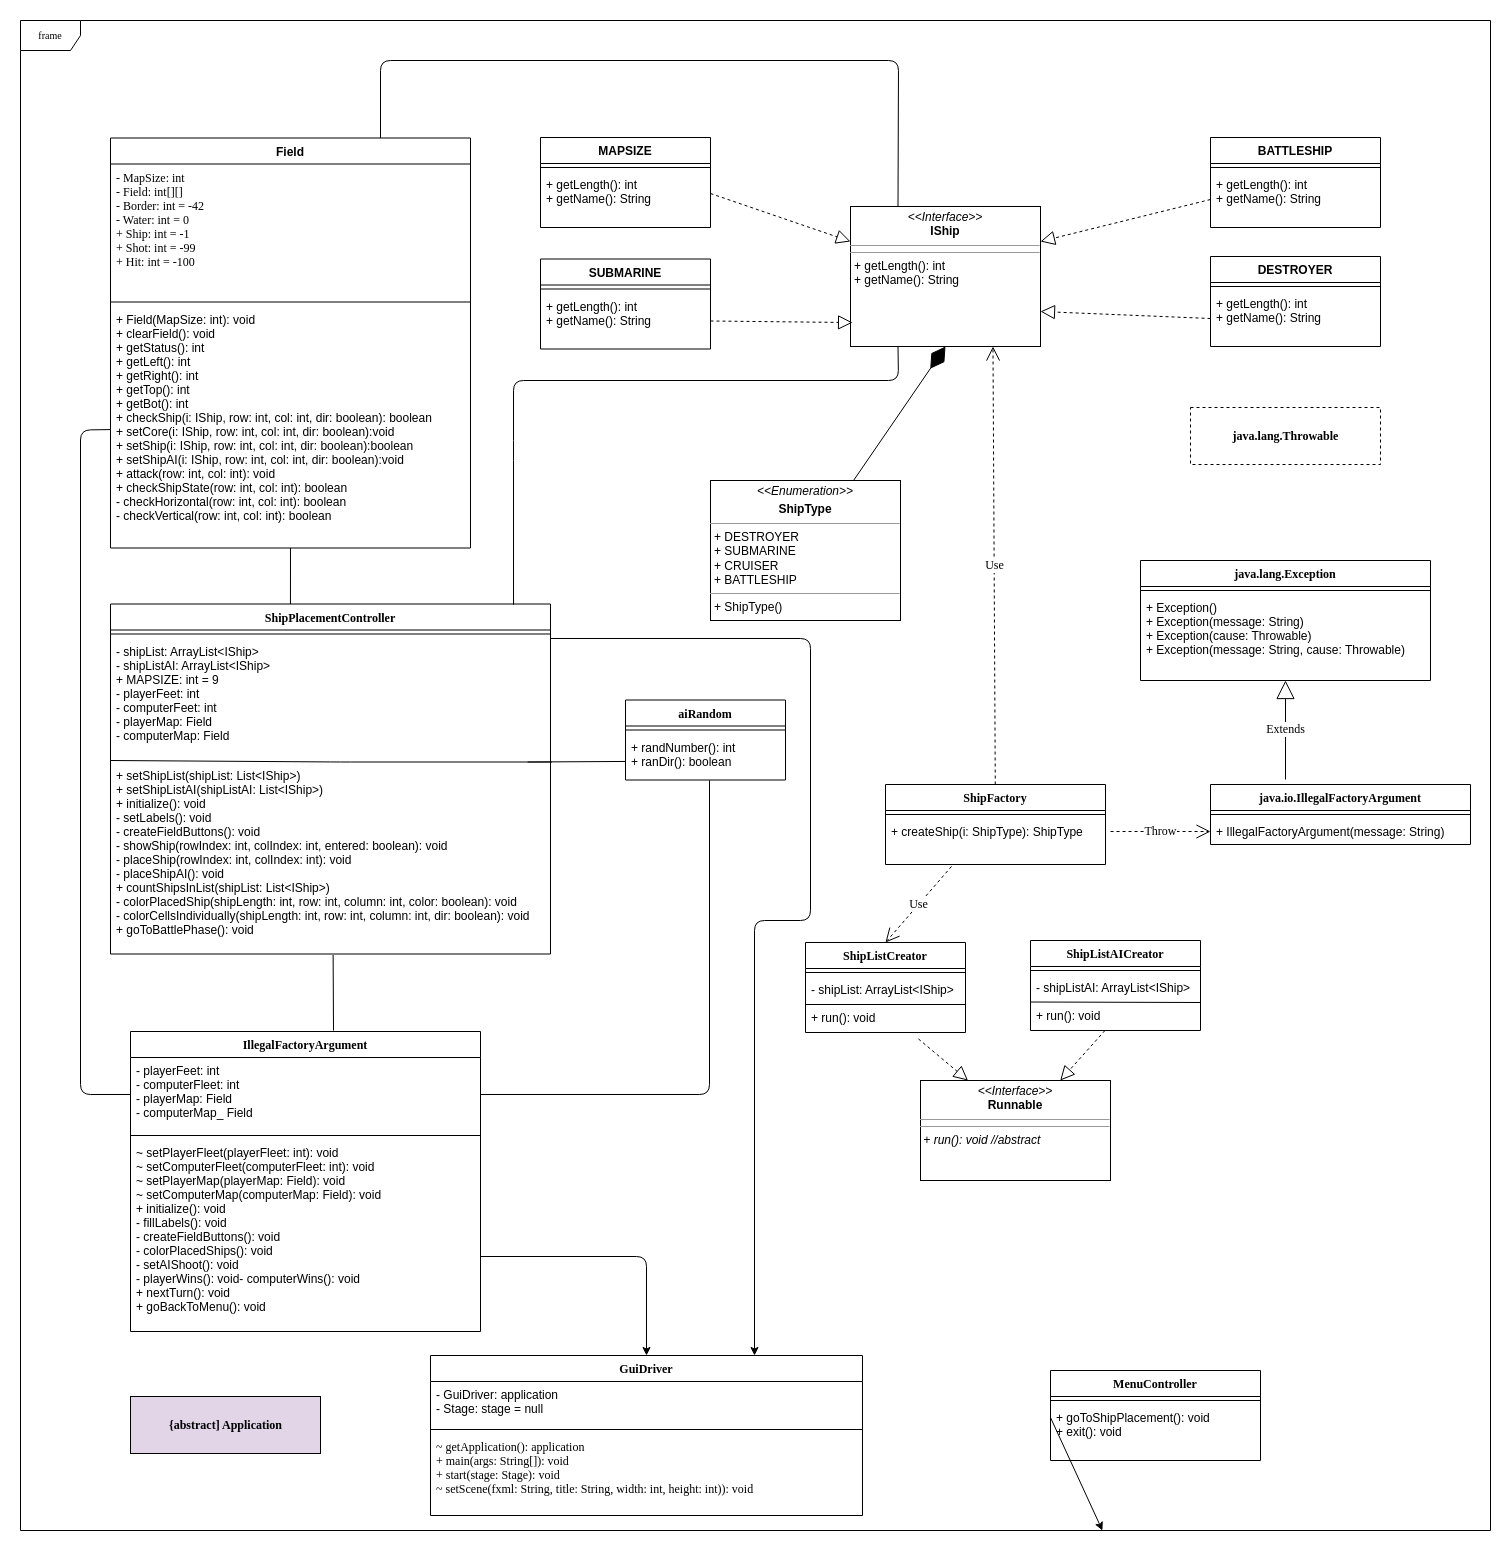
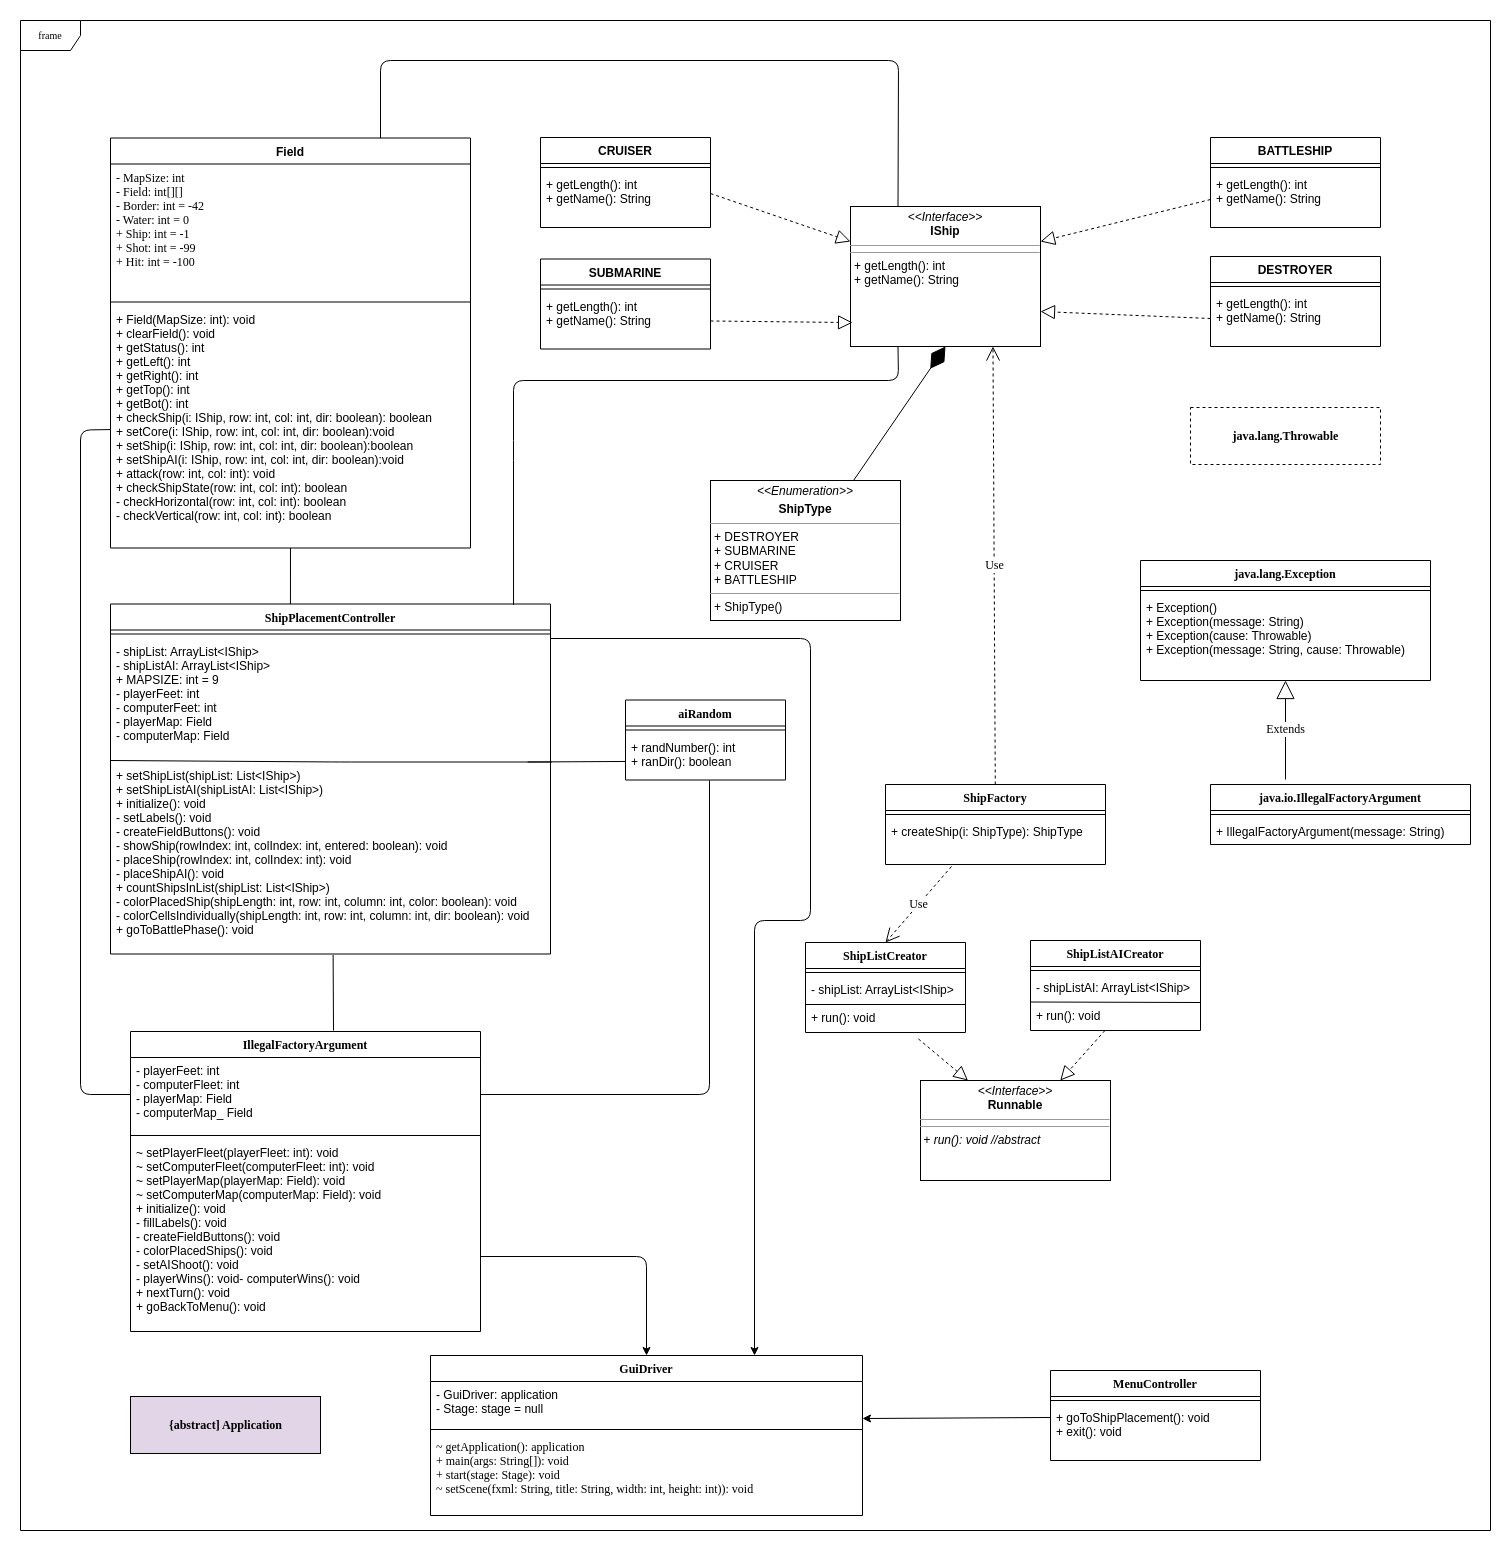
node "MAPSIZE": label "MAPSIZE" -> "CRUISER"
edge "+ createShip(i: ShipType): ShipType" -> "+ IllegalFactoryArgument(message: String)": removed, label "Throw"
edge "+ goToShipPlacement(): void + exit(): void" -> "frame": now "+ goToShipPlacement(): void + exit(): void" -> "- GuiDriver: application - Stage: stage = null"
